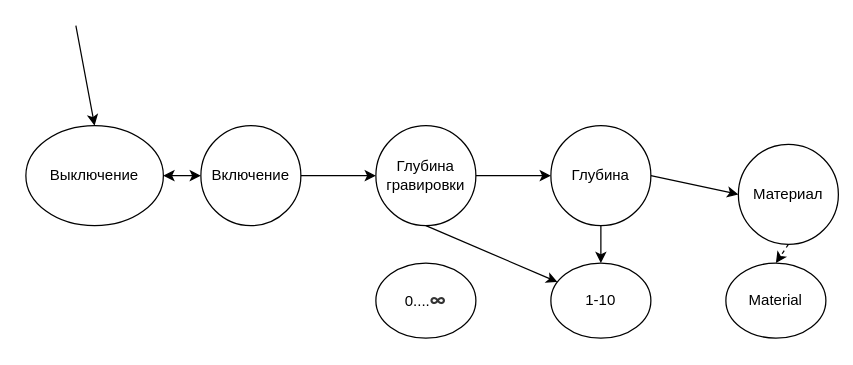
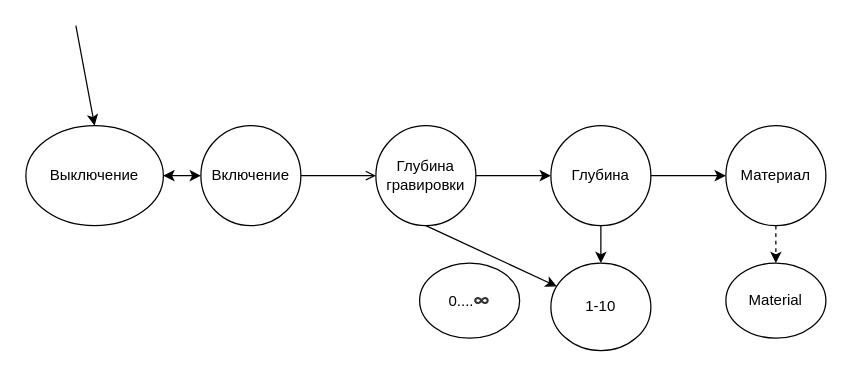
edge "Включение" -> "Глубина гравировки": arrowhead classic -> open
node "Материал": moved (788, 194) -> (776, 176)
node "0....∞": moved (426, 301) -> (469, 301)
node "1-10": size 100x75 -> 100x88
